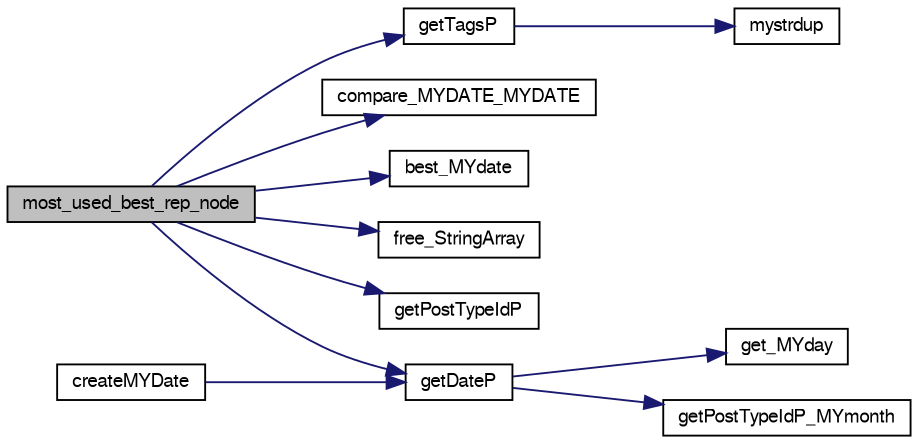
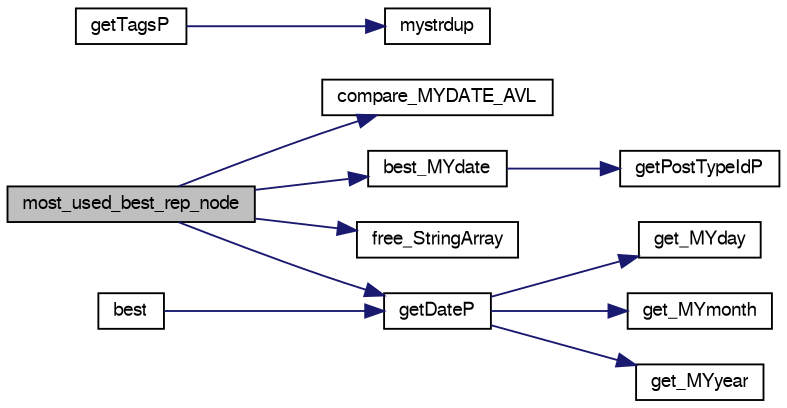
node "compare_MYDATE_MYDATE": label "compare_MYDATE_MYDATE" -> "compare_MYDATE_AVL"
edge "most_used_best_rep_node" -> "getTagsP": removed
edge "most_used_best_rep_node" -> "getPostTypeIdP": now "best_MYdate" -> "getPostTypeIdP"
node "createMYDate": label "createMYDate" -> "best"
node "get_MYyear": added
node "getPostTypeIdP_MYmonth": label "getPostTypeIdP_MYmonth" -> "get_MYmonth"
